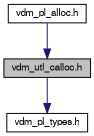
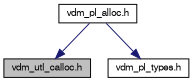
edge "vdm_utl_calloc.h" -> "vdm_pl_types.h": now "vdm_pl_alloc.h" -> "vdm_pl_types.h"
